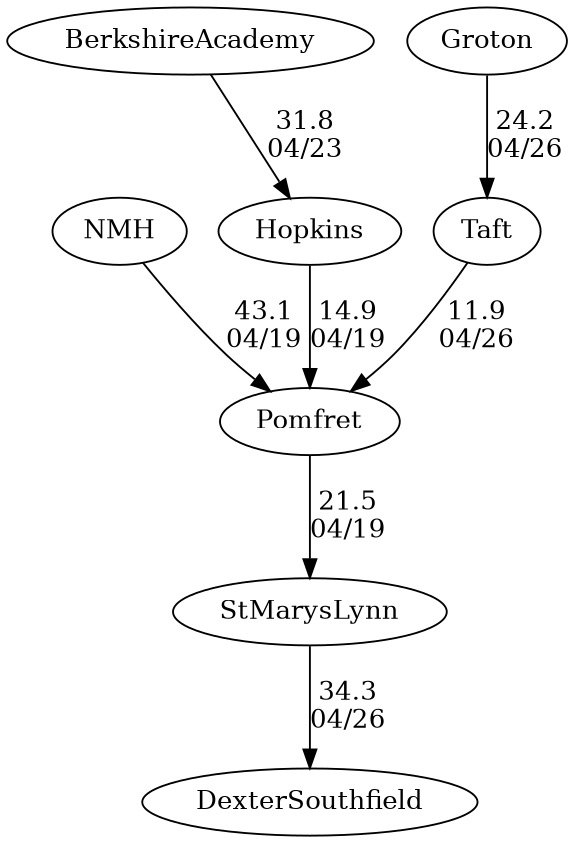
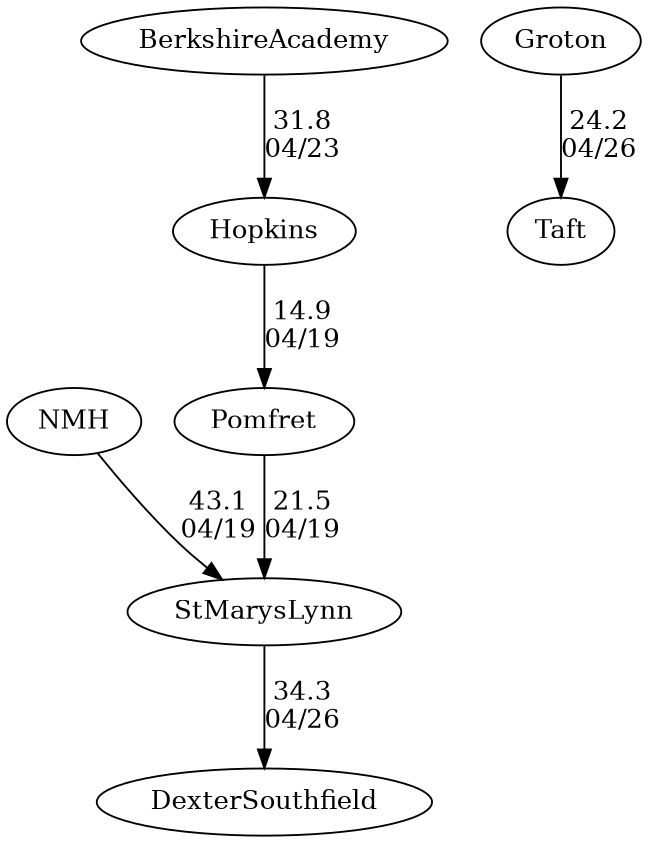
edge "NMH" -> "Pomfret": now "NMH" -> "StMarysLynn"
edge "Taft" -> "Pomfret": removed, label "11.9 04/26"
